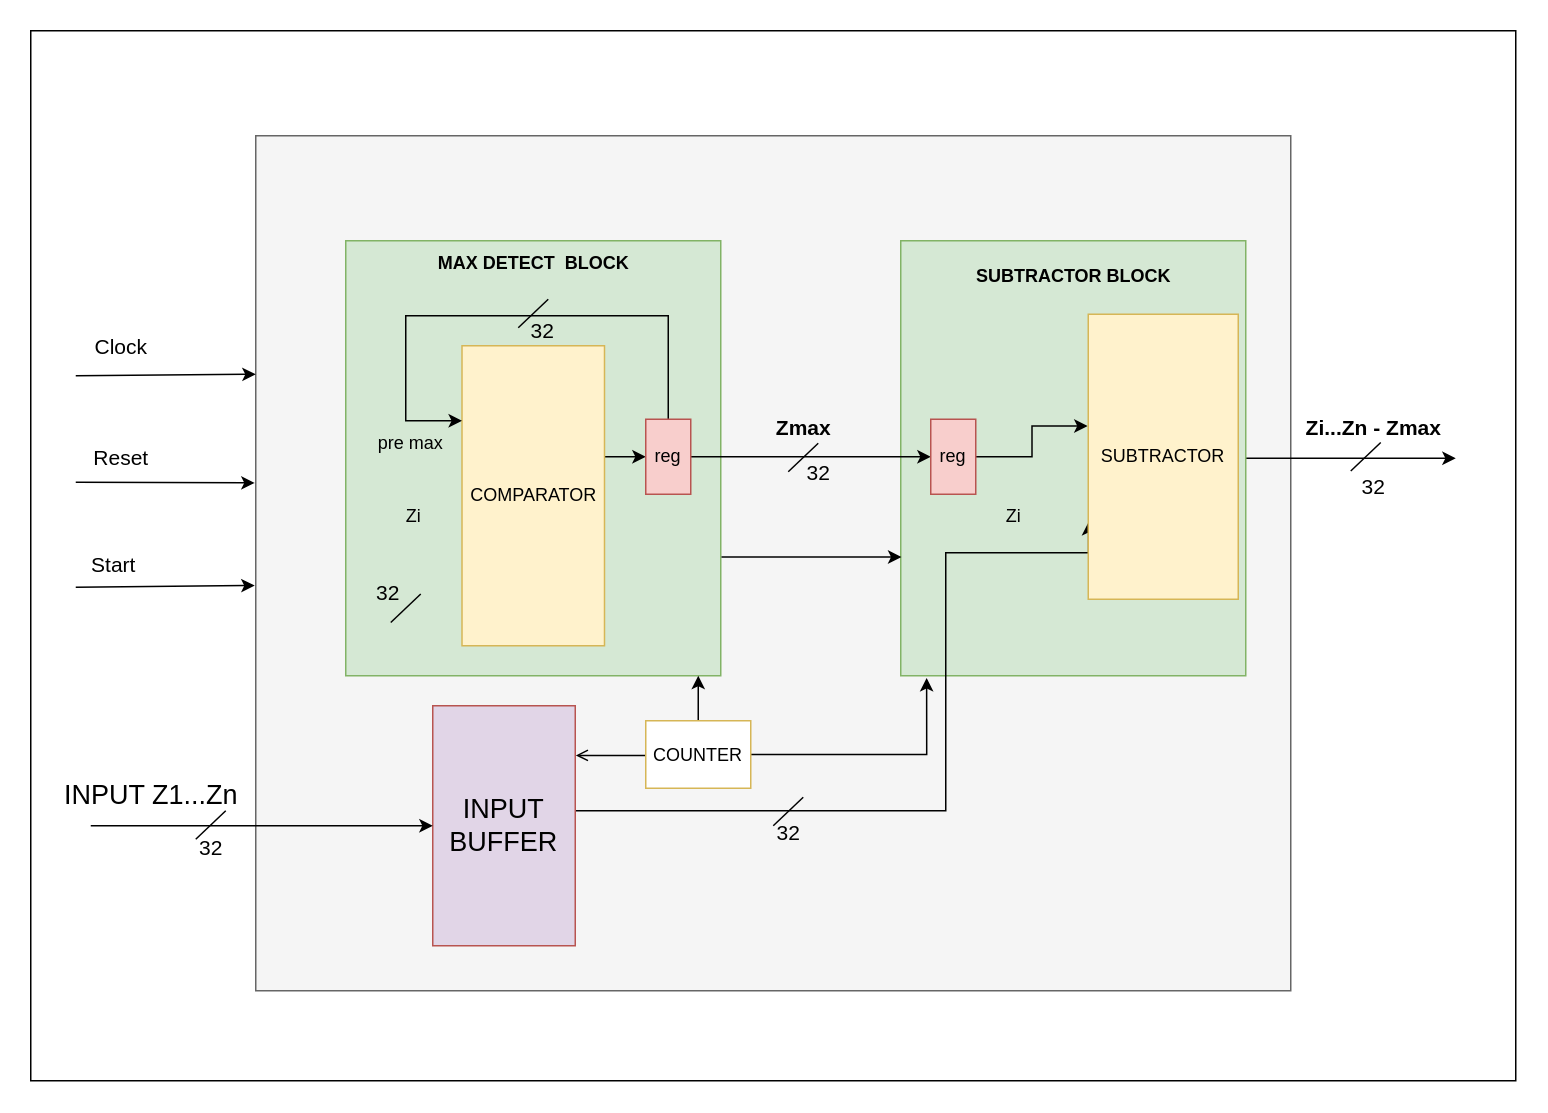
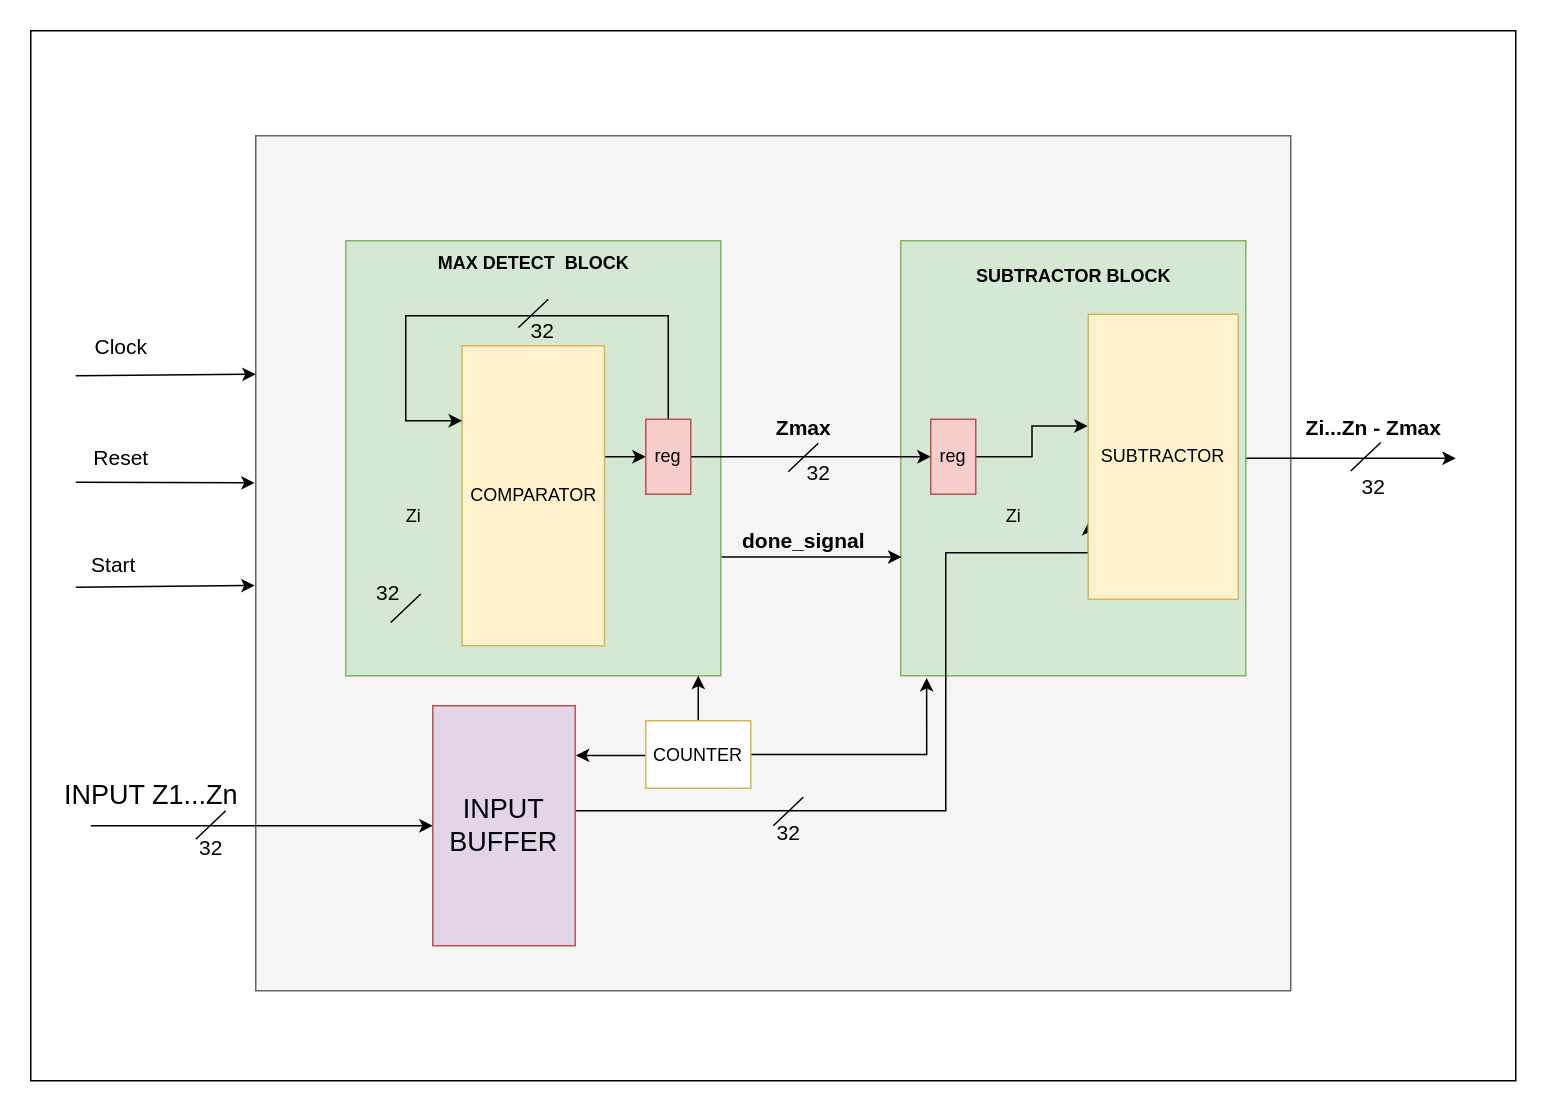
node "pre max": removed
node "done_signal": added
edge "COUNTER" -> "INPUT BUFFER": arrowhead open -> classic
